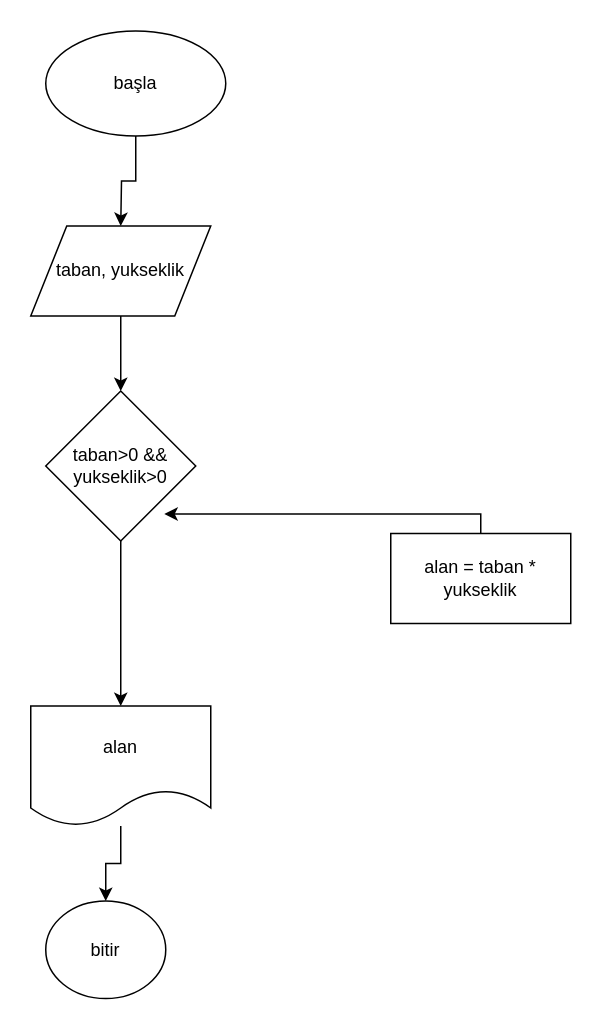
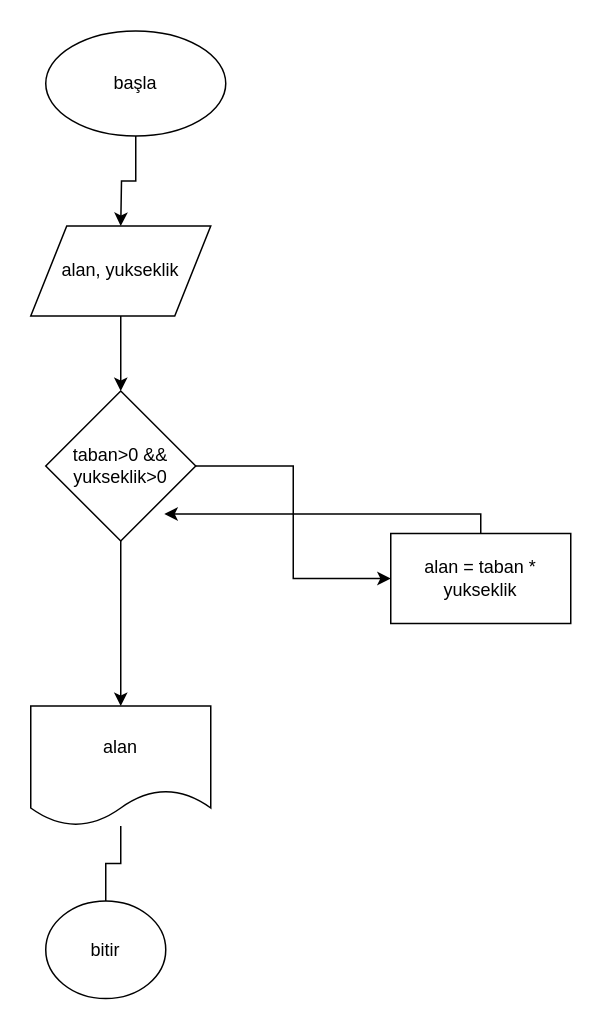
node "taban, yukseklik": label "taban, yukseklik" -> "alan, yukseklik"
edge "taban>0 && yukseklik>0" -> "alan = taban * yukseklik": added
edge "alan" -> "bitir": arrowhead classic -> none
